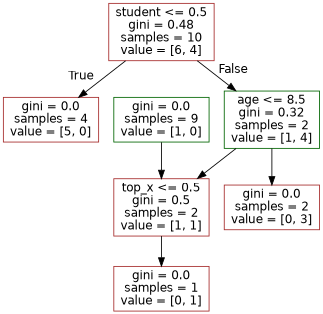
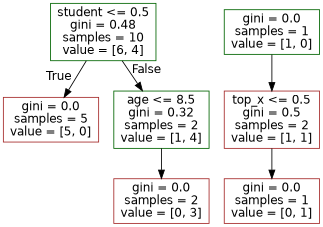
node "student <= 0.5 gini = 0.48 samples = 10 value = [6, 4]": color brown -> darkgreen
node "gini = 0.0 samples = 4 value = [5, 0]": label "gini = 0.0 samples = 4 value = [5, 0]" -> "gini = 0.0 samples = 5 value = [5, 0]"
node "gini = 0.0 samples = 9 value = [1, 0]": label "gini = 0.0 samples = 9 value = [1, 0]" -> "gini = 0.0 samples = 1 value = [1, 0]"
edge "age <= 8.5 gini = 0.32 samples = 2 value = [1, 4]" -> "top_x <= 0.5 gini = 0.5 samples = 2 value = [1, 1]": removed
